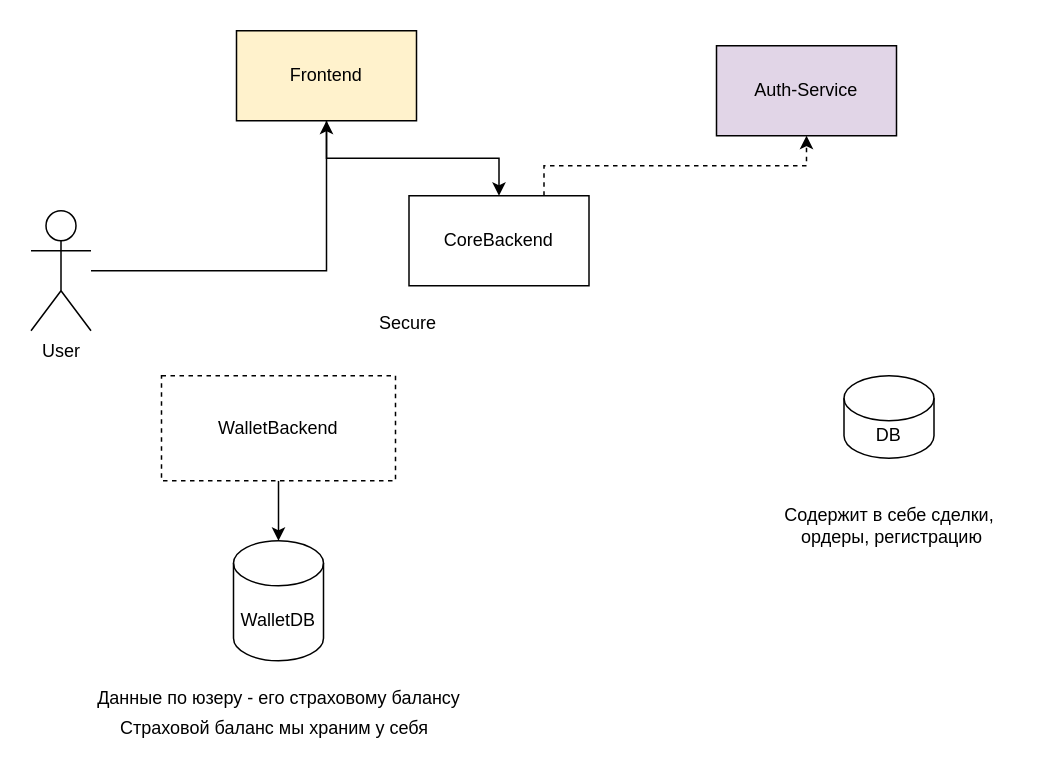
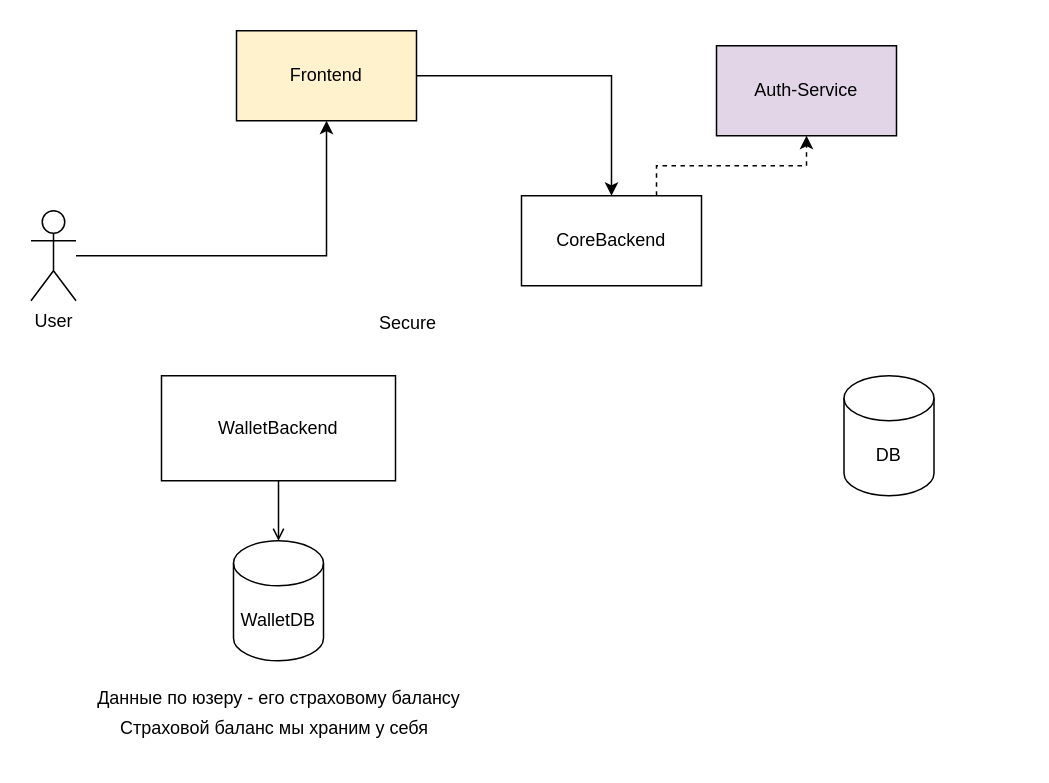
node "CoreBackend": moved (499, 241) -> (611, 241)
node "User": size 60x120 -> 45x90
node "DB": size 90x83 -> 90x120
node "WalletBackend": style dashed -> solid
node "Содержит в себе сделки, ордеры, регистрацию": removed
edge "WalletBackend" -> "WalletDB": arrowhead classic -> open
